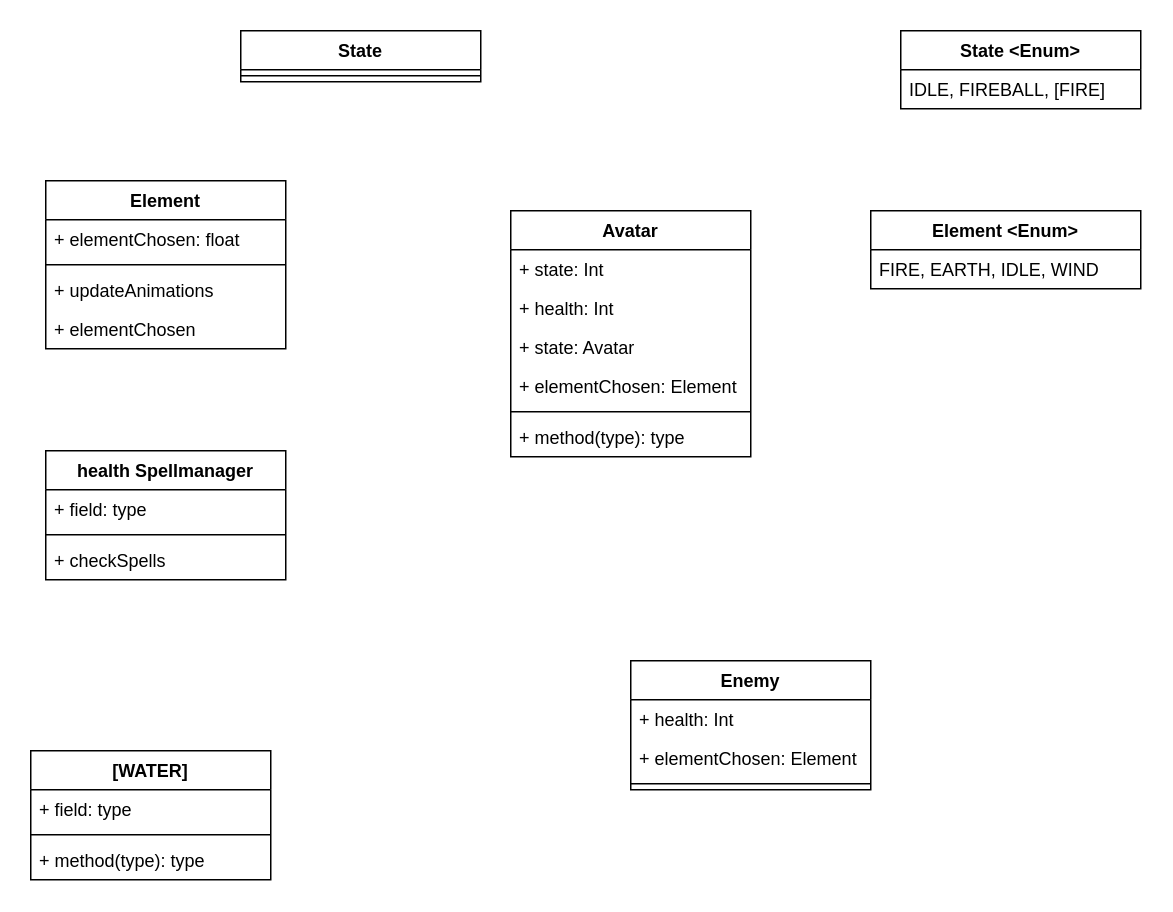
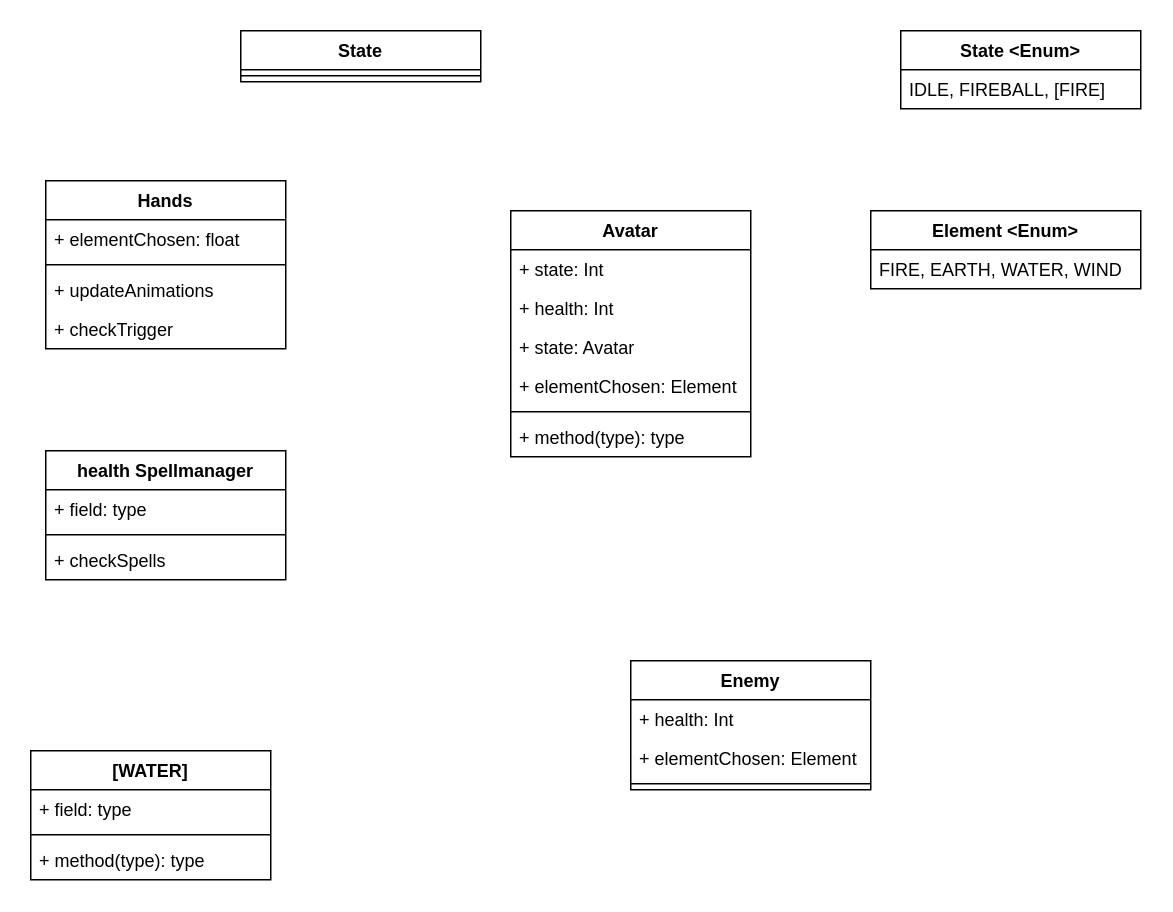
node "Element": label "Element" -> "Hands"
node "FIRE, EARTH, IDLE, WIND": label "FIRE, EARTH, IDLE, WIND" -> "FIRE, EARTH, WATER, WIND"
node "+ elementChosen": label "+ elementChosen" -> "+ checkTrigger"
